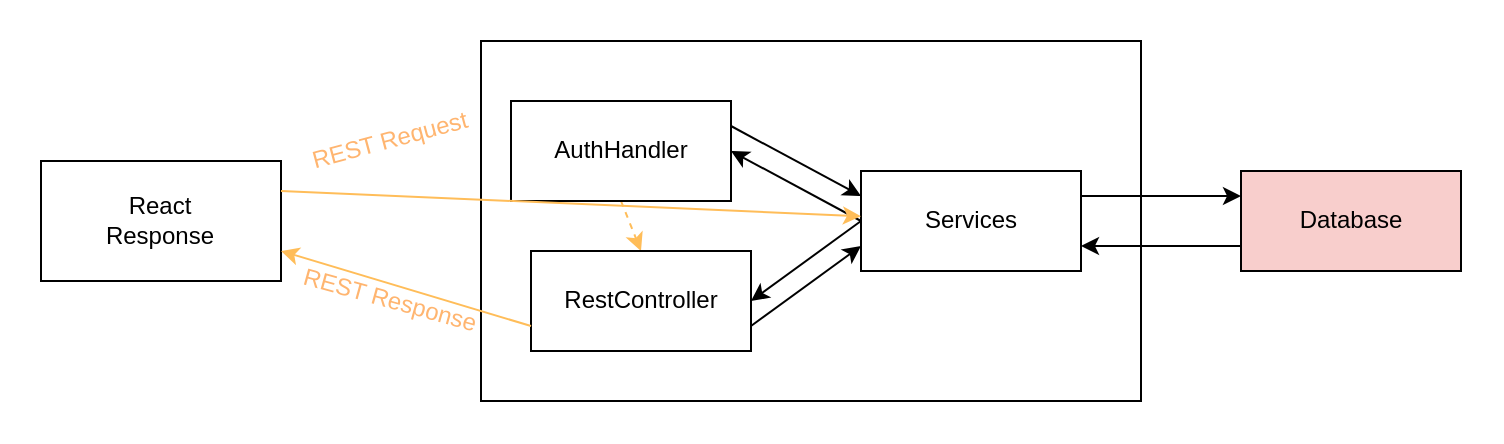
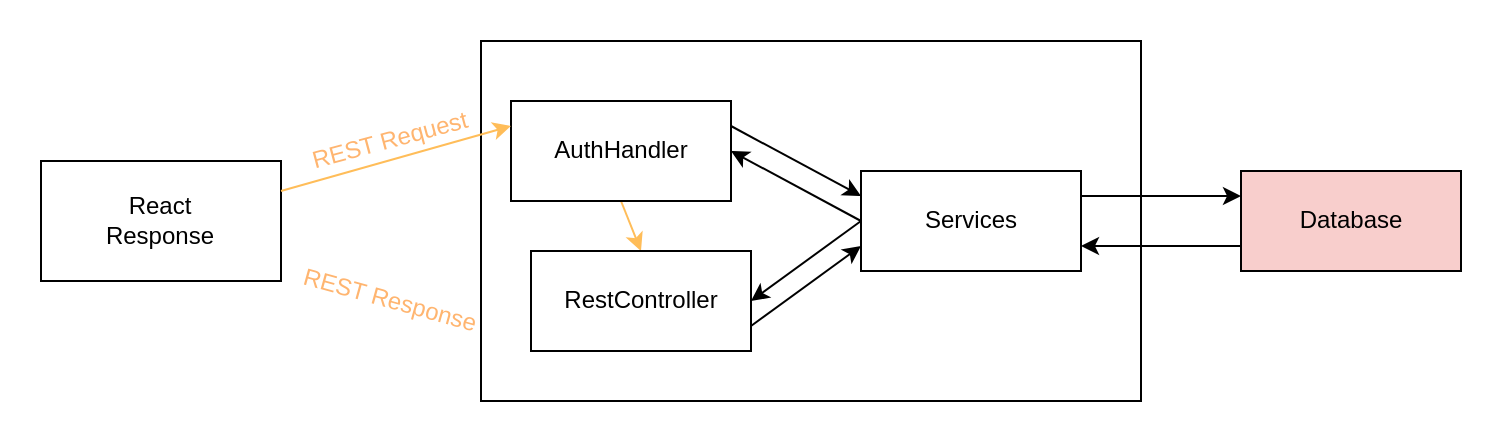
edge "React Response" -> "Services": now "React Response" -> "AuthHandler"
edge "AuthHandler" -> "RestController": style dashed -> solid
edge "RestController" -> "React Response": removed
